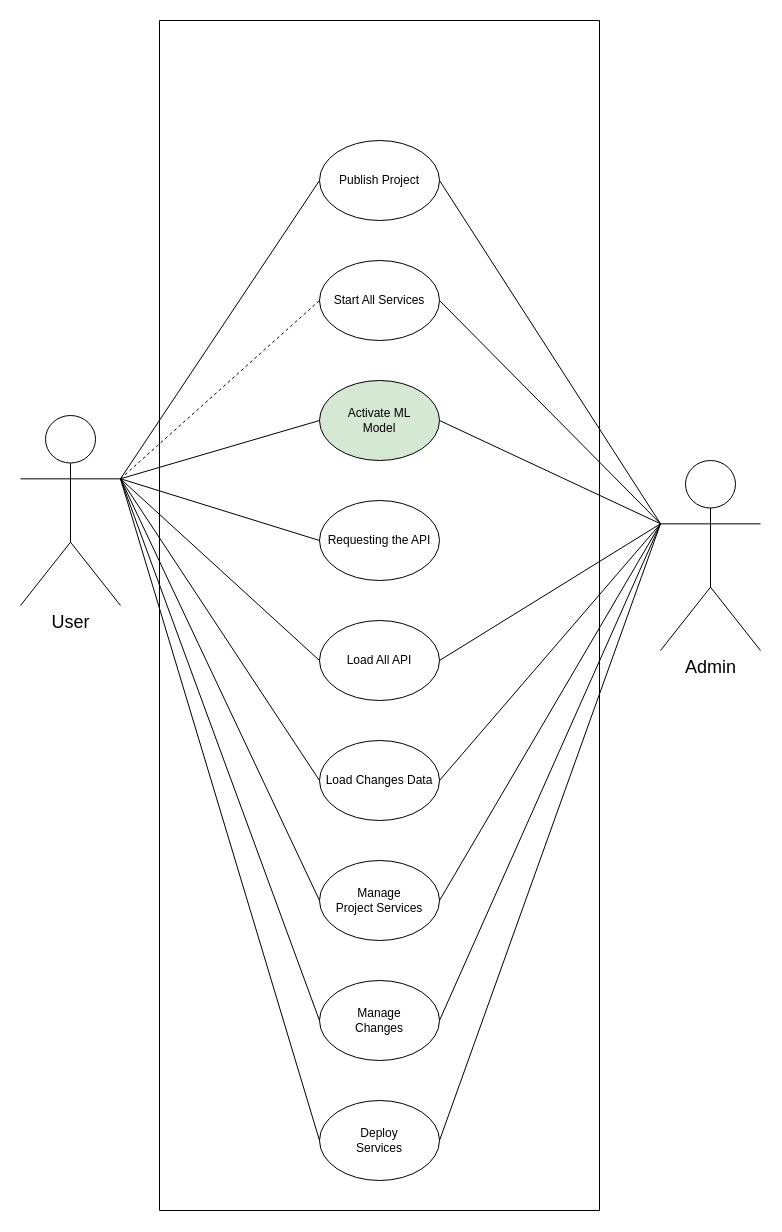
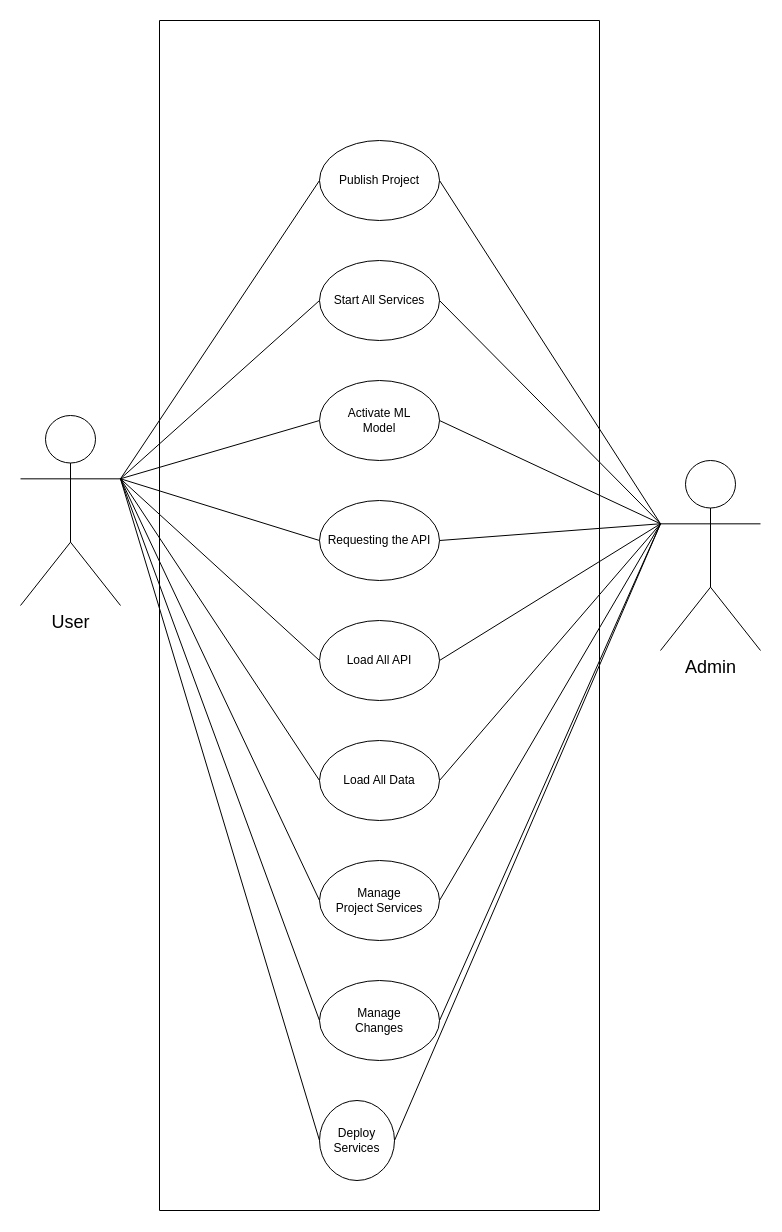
edge "Start All Services" -- "User": style dashed -> solid
node "Activate ML Model": fillcolor #d5e8d4 -> #ffffff
edge "Requesting the API" -- "Admin": added
node "Load Changes Data": label "Load Changes Data" -> "Load All Data"
node "Deploy Services": size 120x80 -> 75x80
